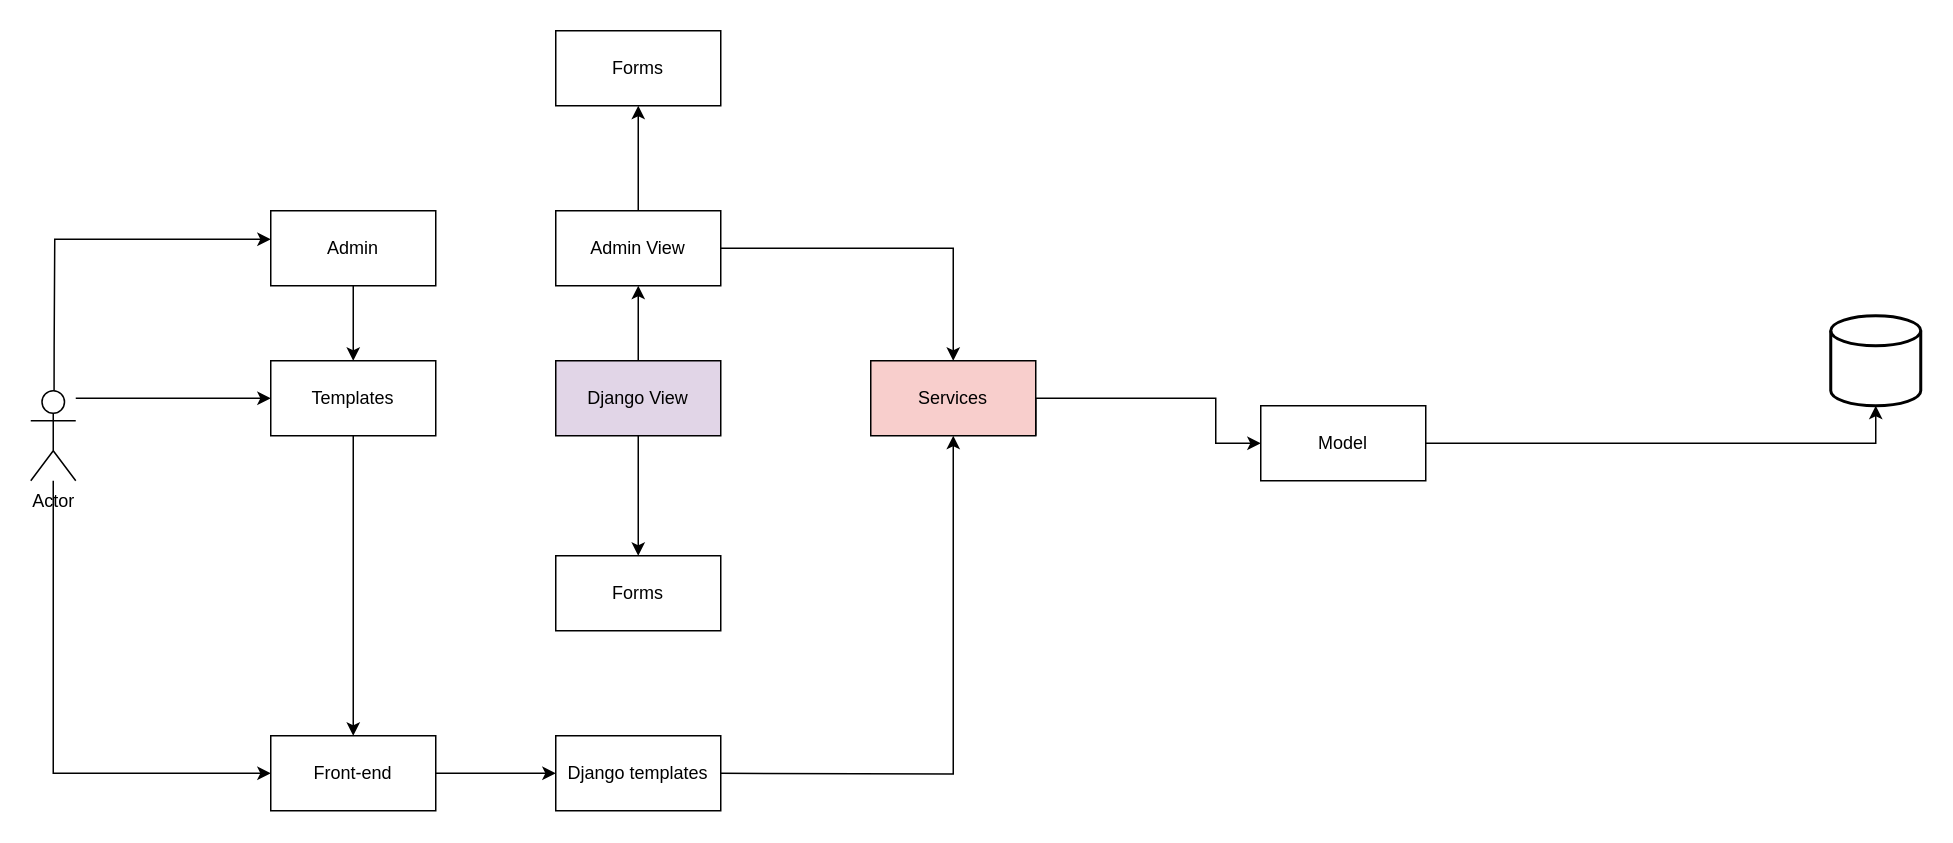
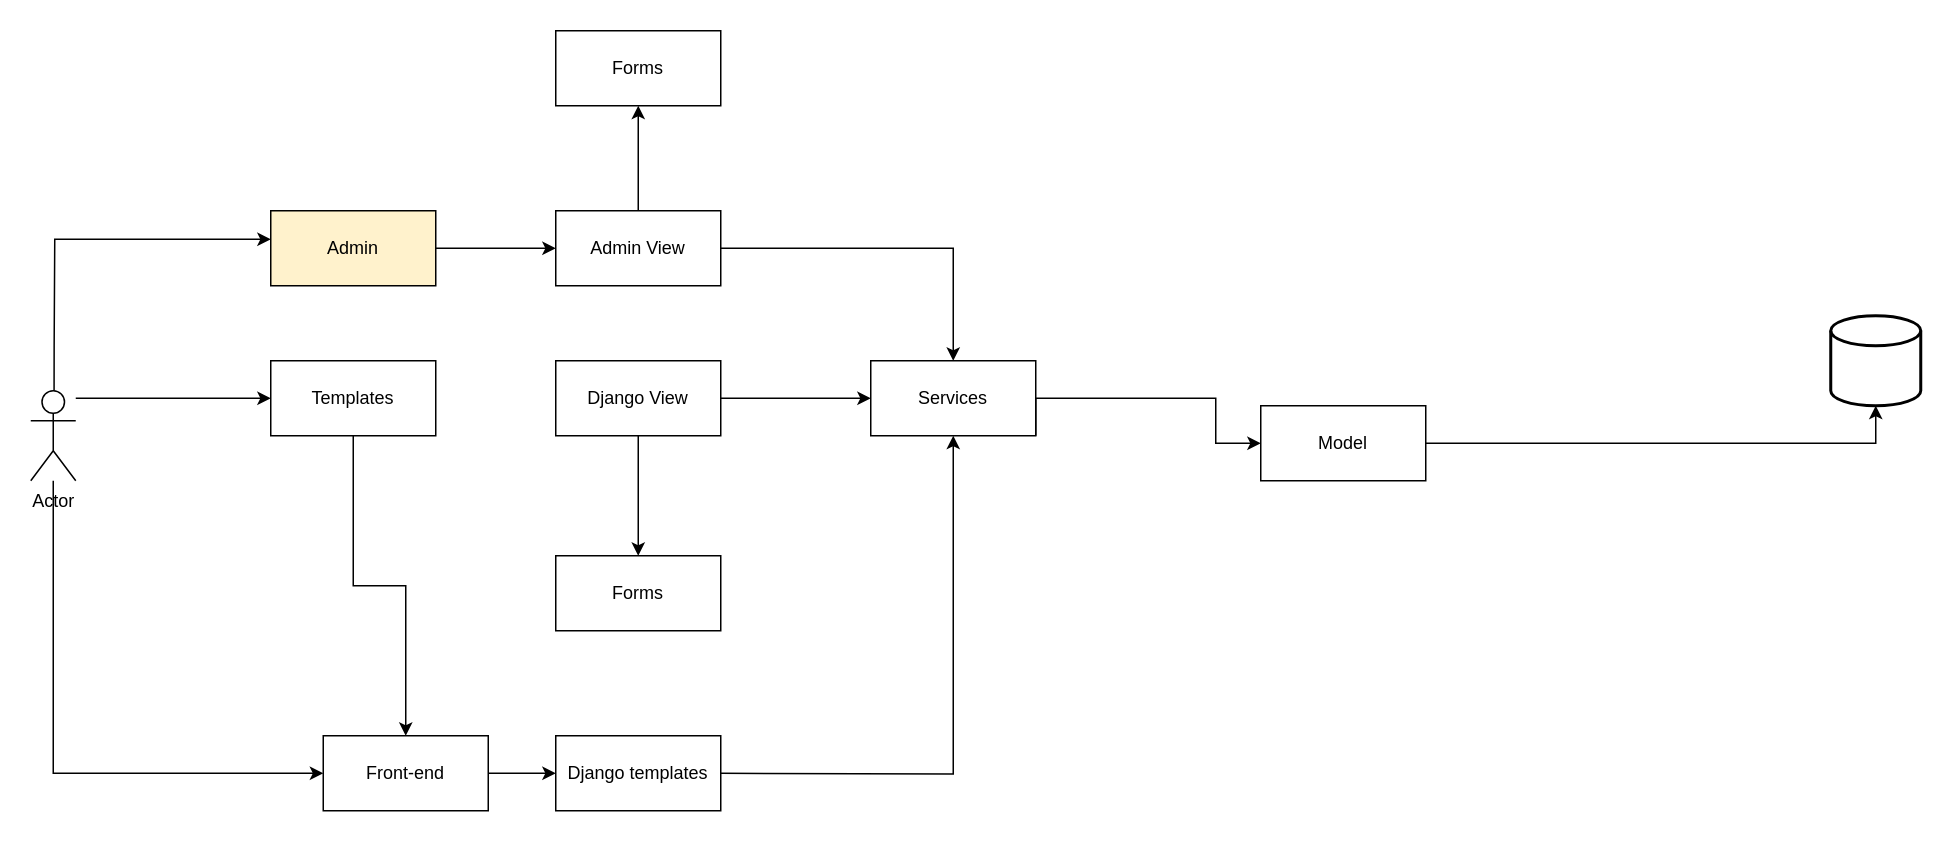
node "Admin": fillcolor #ffffff -> #fff2cc
edge "Admin" -> "Templates": now "Admin" -> "Admin View"
edge "Django View" -> "Admin View": now "Django View" -> "Services"
node "Django View": fillcolor #e1d5e7 -> #ffffff
node "Services": fillcolor #f8cecc -> #ffffff
node "Front-end": moved (353, 773) -> (406, 773)
